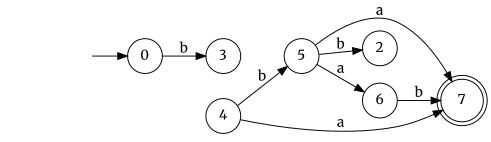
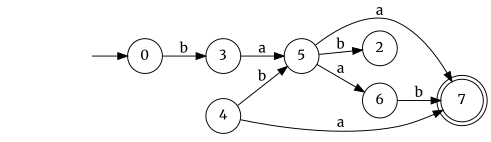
edge "3" -> "5": added, label "a"
